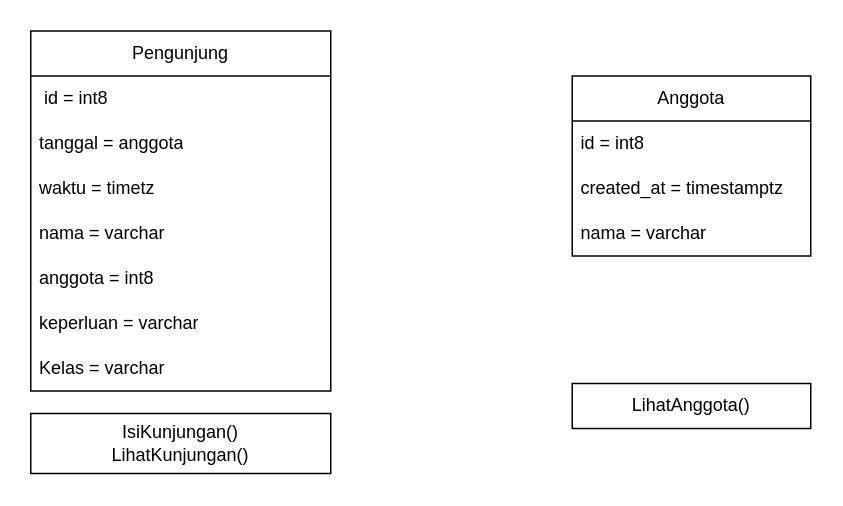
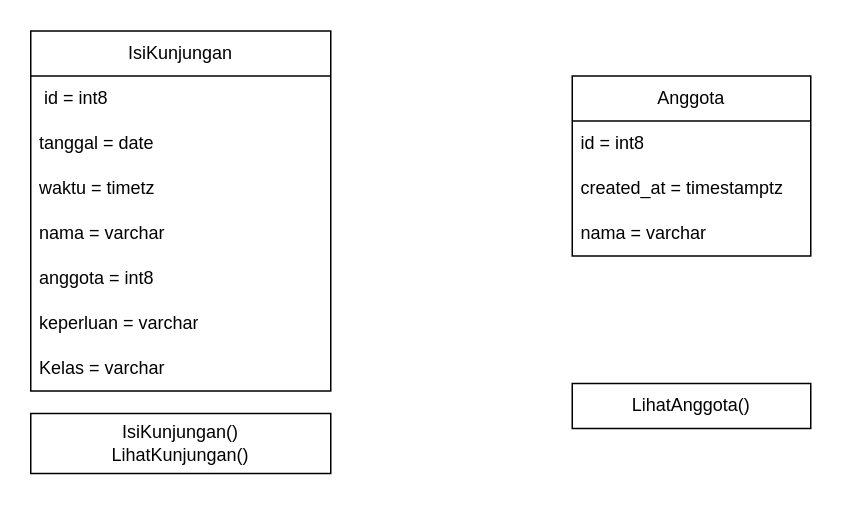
node "Pengunjung": label "Pengunjung" -> "IsiKunjungan"
node "tanggal = anggota": label "tanggal = anggota" -> "tanggal = date"
